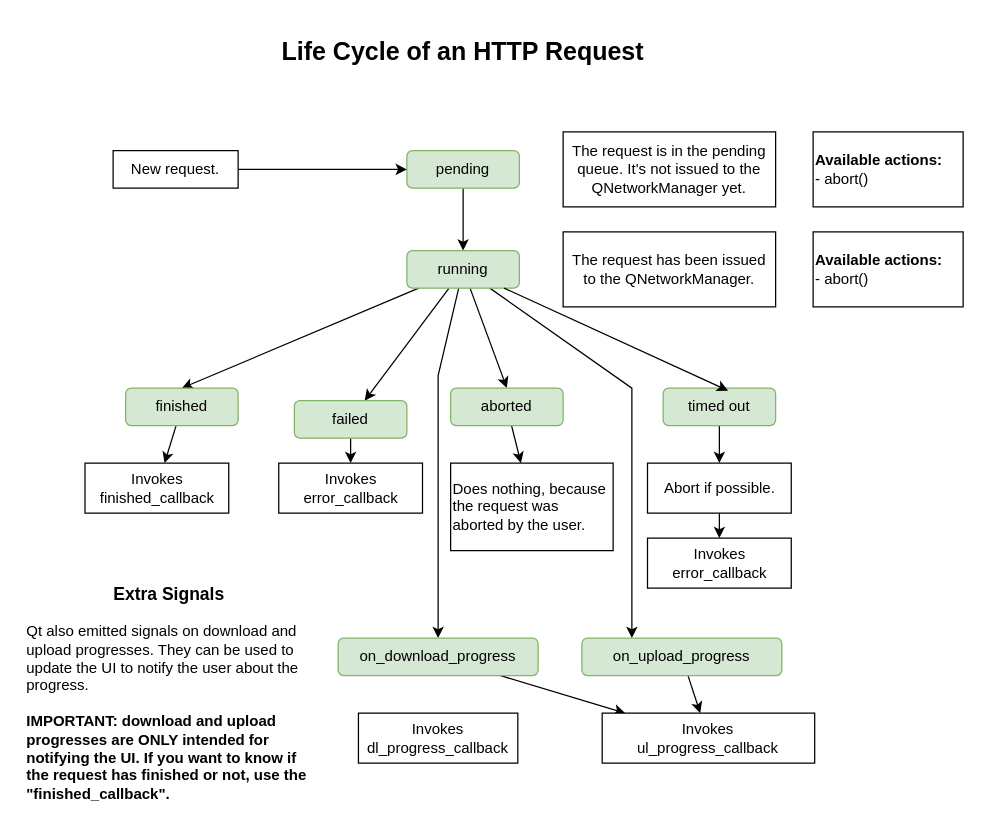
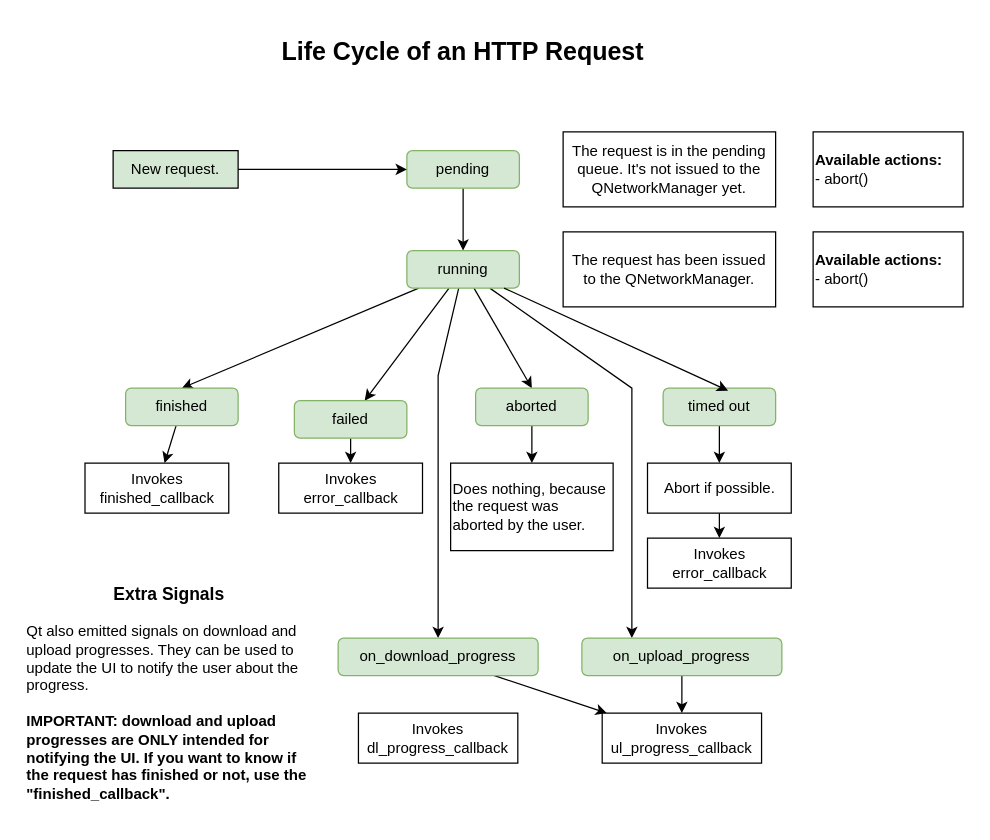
node "New request.": fillcolor #ffffff -> #d5e8d4
node "aborted": moved (507, 407) -> (532, 407)
node "Invokes ul_progress_callback": size 213x50 -> 159x50
